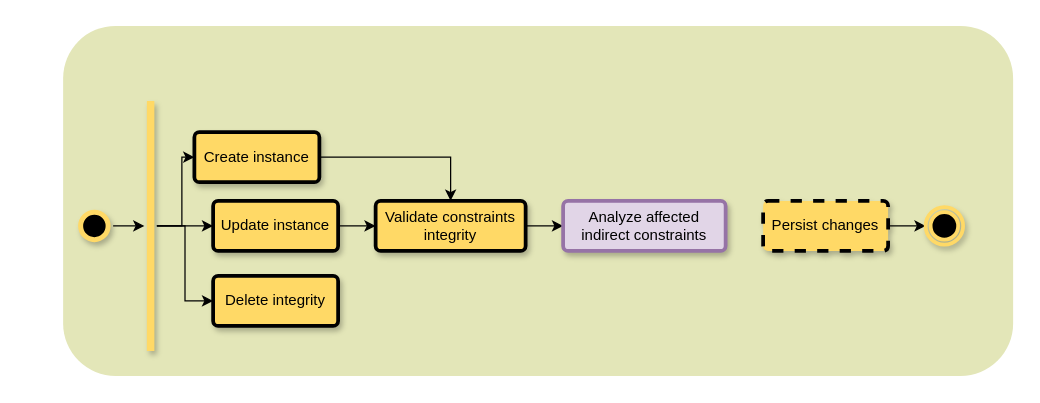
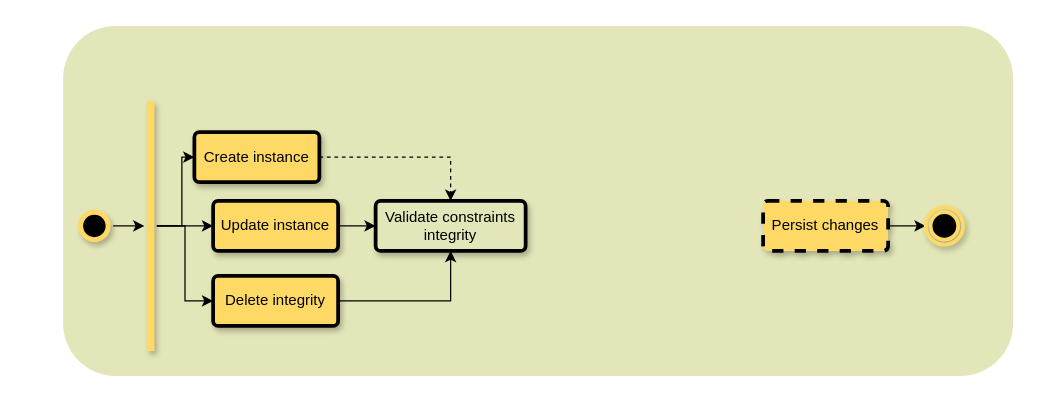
edge "Create instance" -> "Validate constraints integrity": style solid -> dashed
node "Validate constraints integrity": fillcolor #ffd966 -> #e3e6b8
edge "Validate constraints integrity" -> "Analyze affected indirect constraints": removed
node "Analyze affected indirect constraints": removed
edge "Delete integrity" -> "Validate constraints integrity": added
